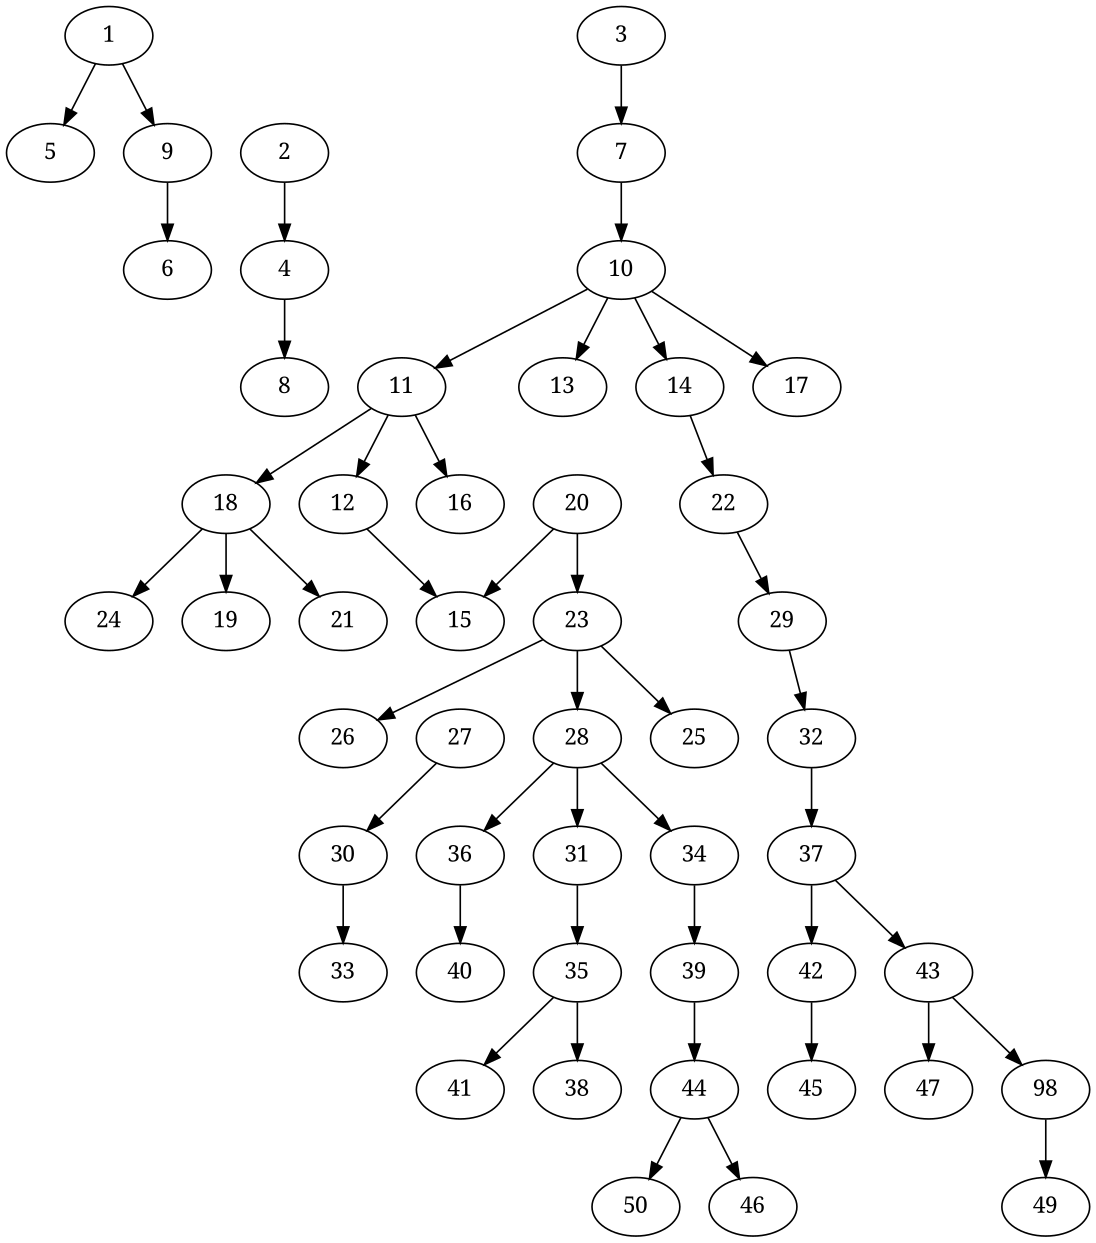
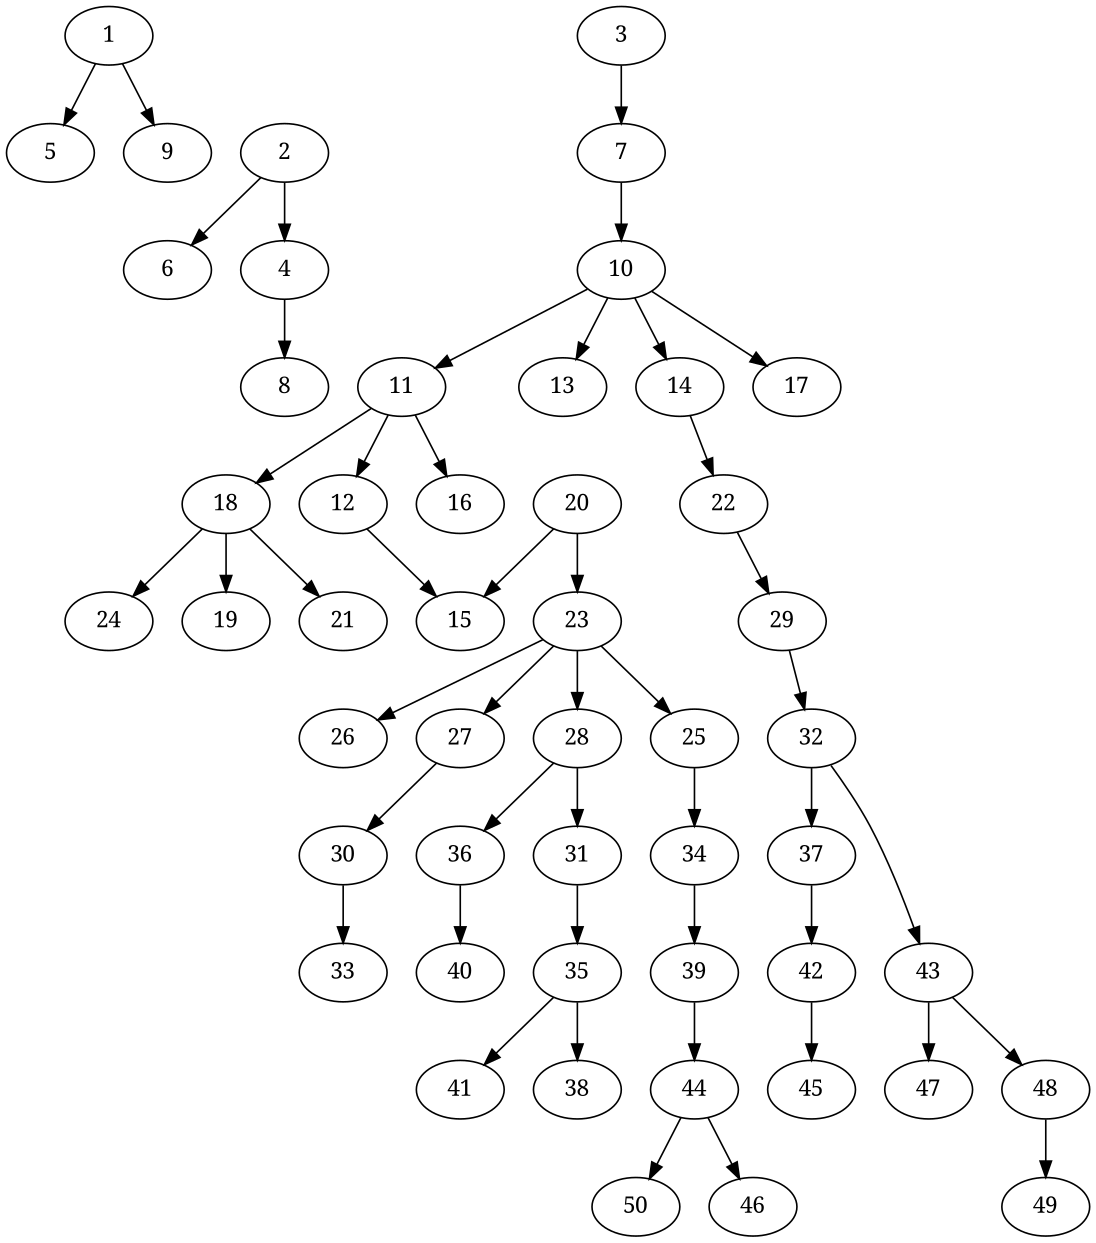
edge "9" -> "6": now "2" -> "6"
edge "23" -> "27": added
edge "28" -> "34": now "25" -> "34"
edge "37" -> "43": now "32" -> "43"
node "98": label "98" -> "48"
